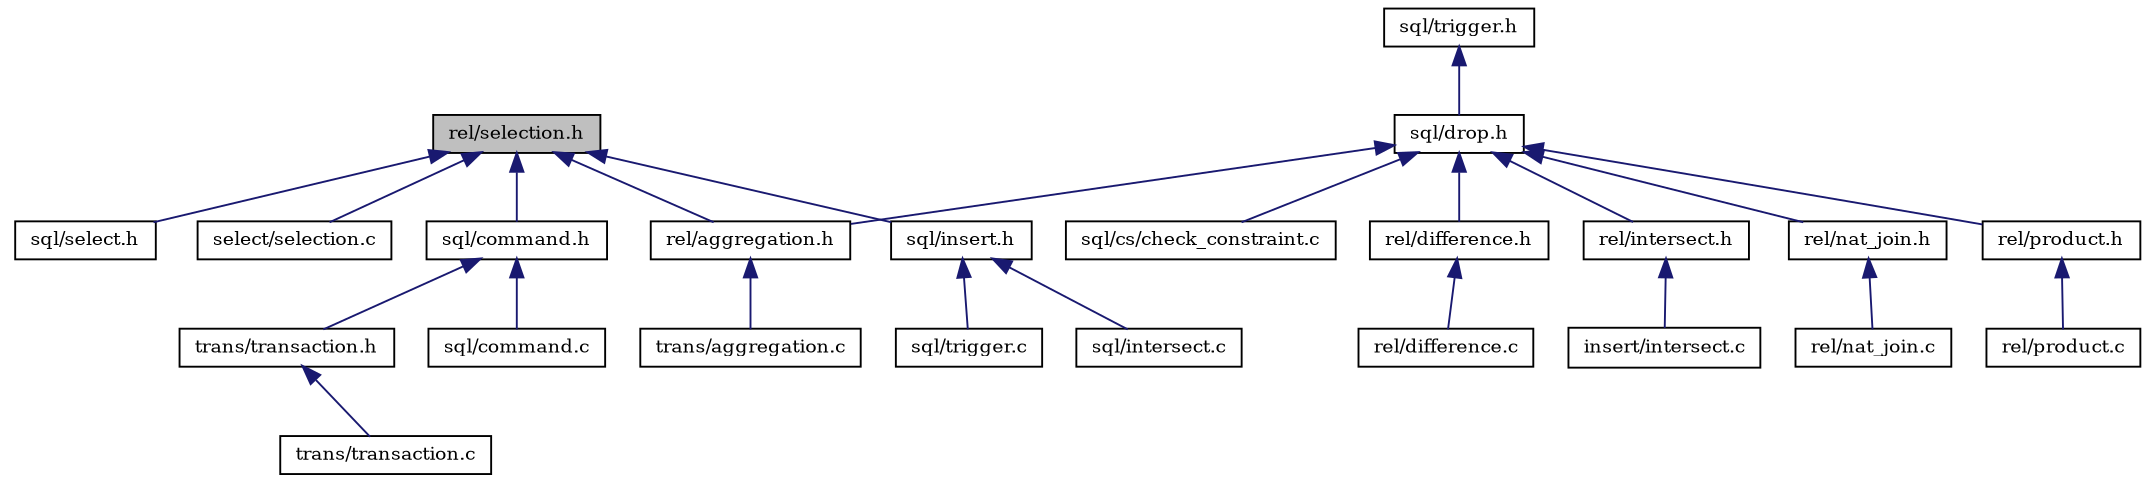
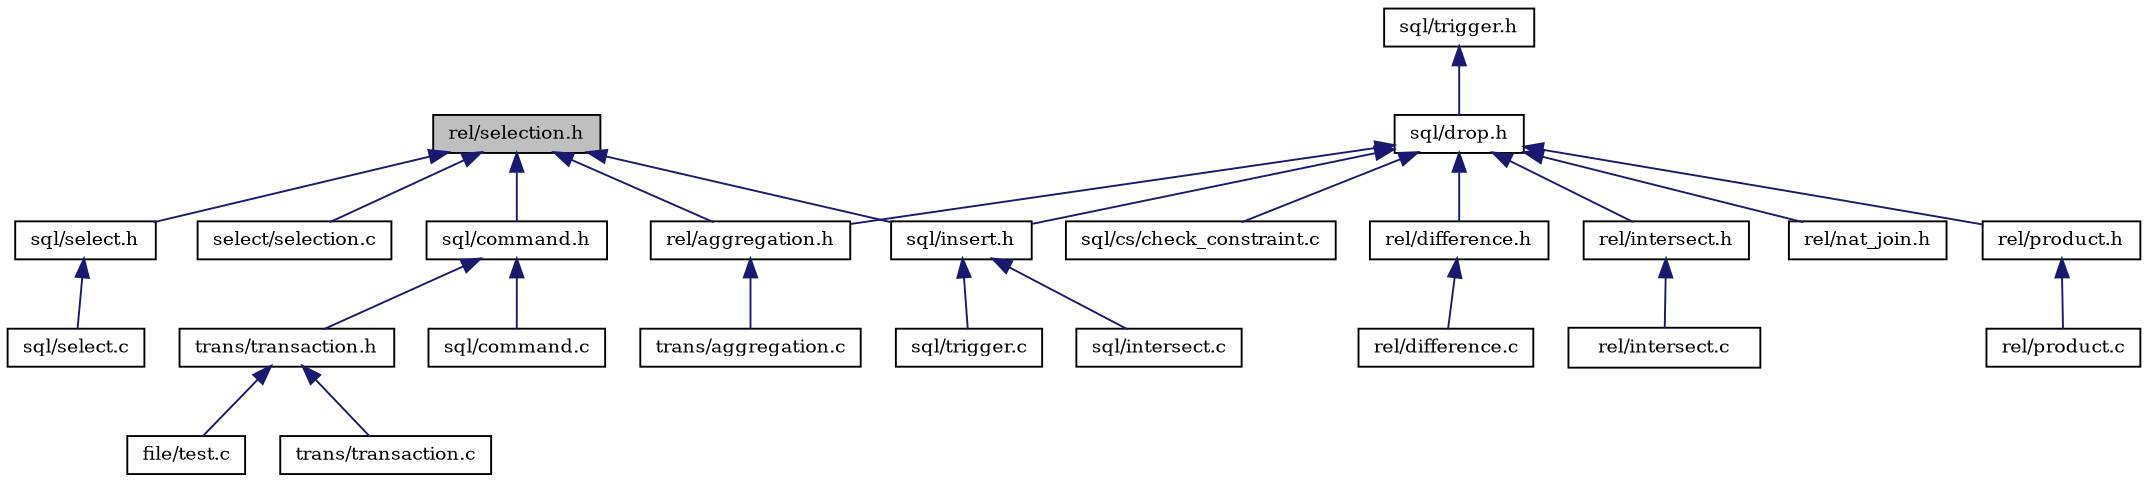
edge "sql/insert.h" -> "sql/drop.h": added
node "sql/select.c": added
node "insert/intersect.c": label "insert/intersect.c" -> "rel/intersect.c"
node "rel/nat_join.c": removed
node "file/test.c": added
